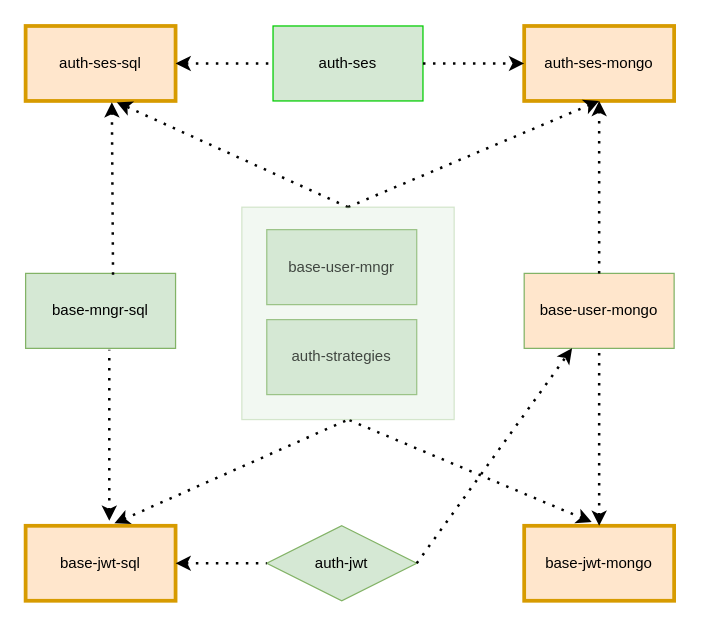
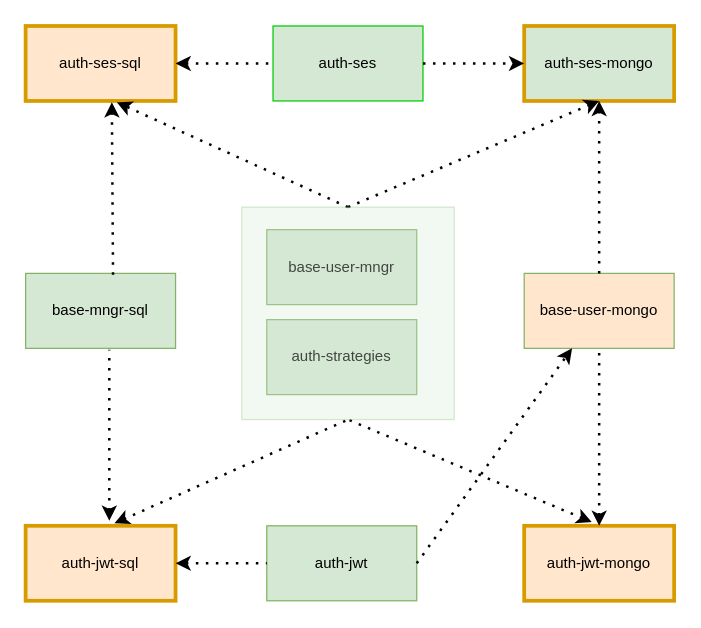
node "auth-ses-mongo": fillcolor #ffe6cc -> #d5e8d4
node "base-jwt-sql": label "base-jwt-sql" -> "auth-jwt-sql"
node "auth-jwt": shape diamond -> rectangle
node "base-jwt-mongo": label "base-jwt-mongo" -> "auth-jwt-mongo"
